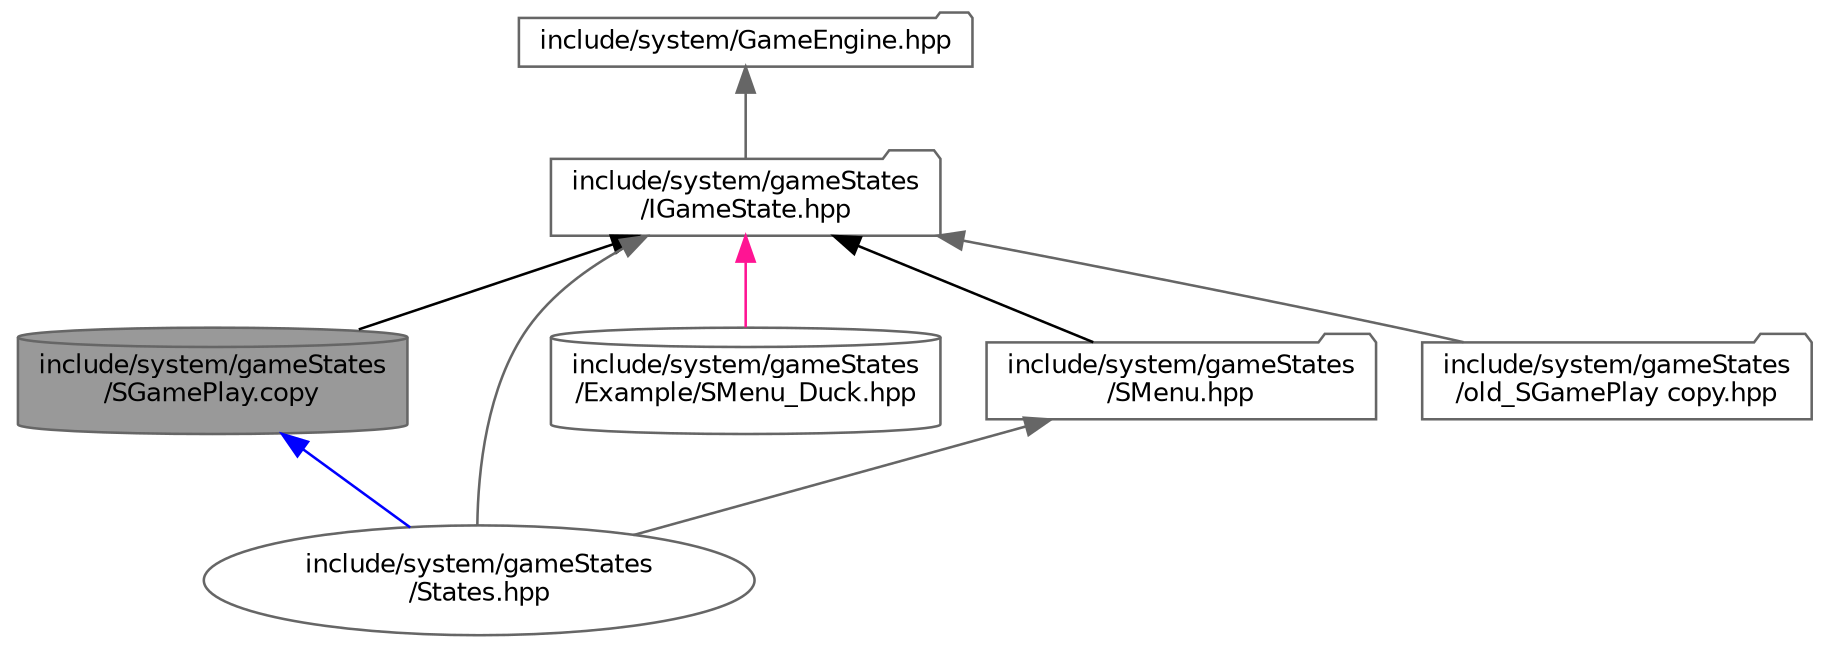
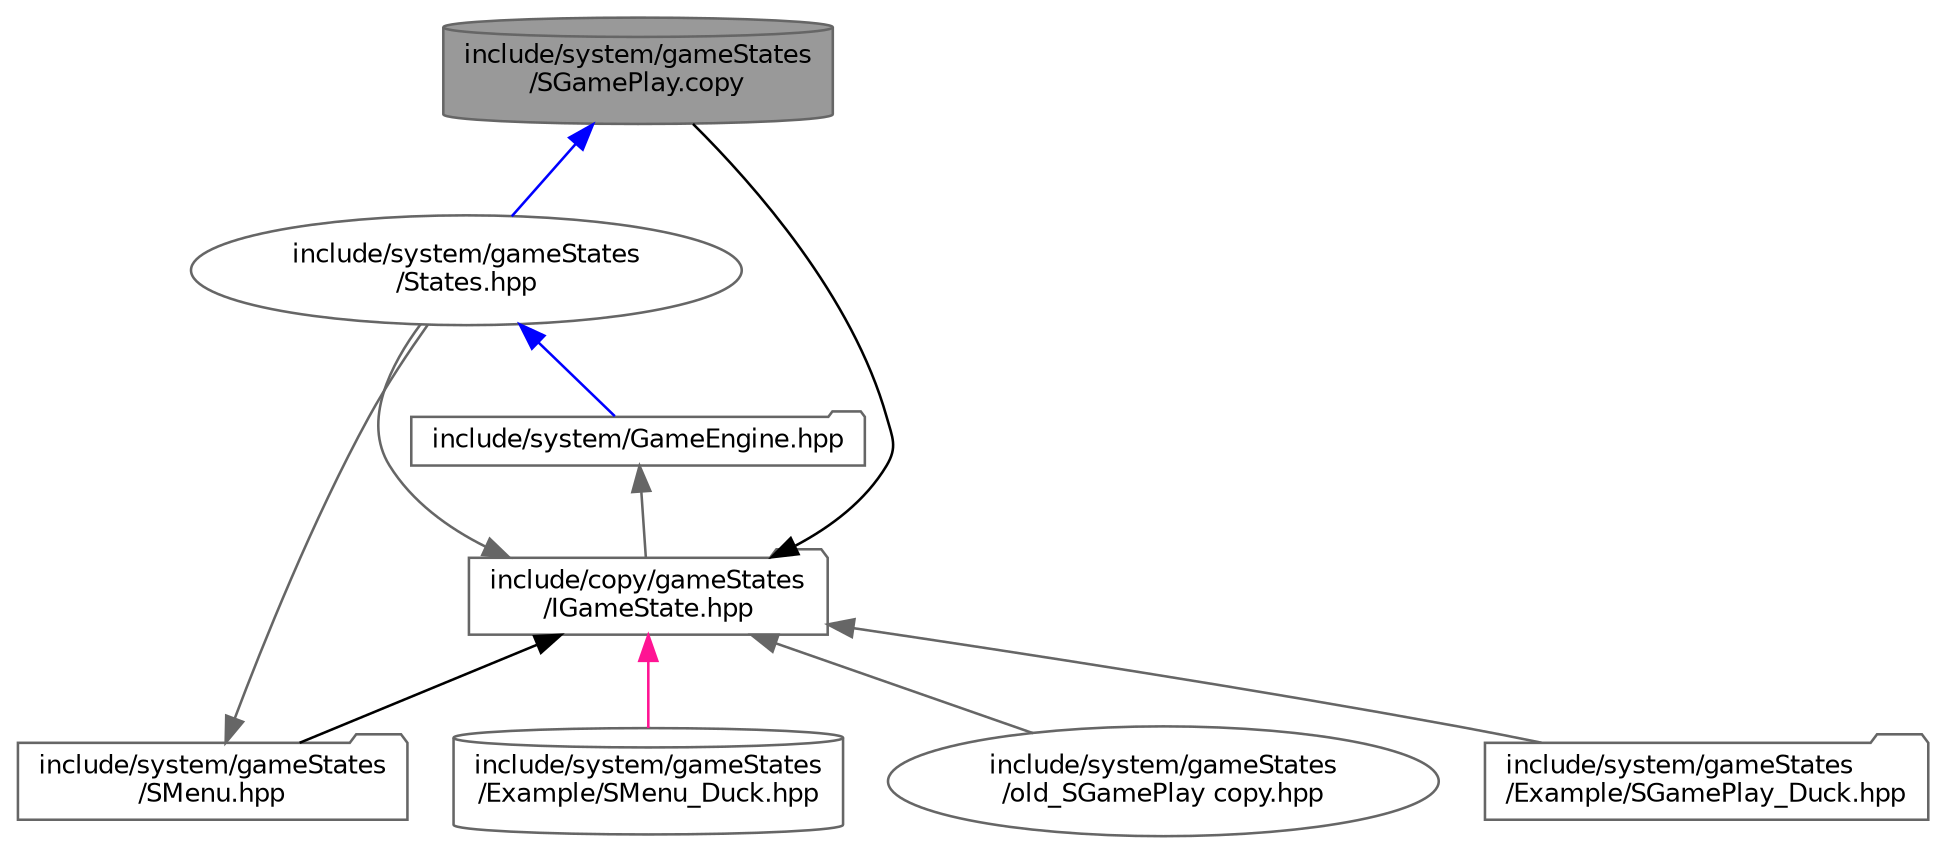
node "include/system/gameStates /IGameState.hpp": label "include/system/gameStates /IGameState.hpp" -> "include/copy/gameStates /IGameState.hpp"
edge "include/system/GameEngine.hpp" -> "include/system/gameStates /States.hpp": added
node "include/system/gameStates /old_SGamePlay copy.hpp": shape folder -> ellipse
node "include/system/gameStates /Example/SGamePlay_Duck.hpp": added
